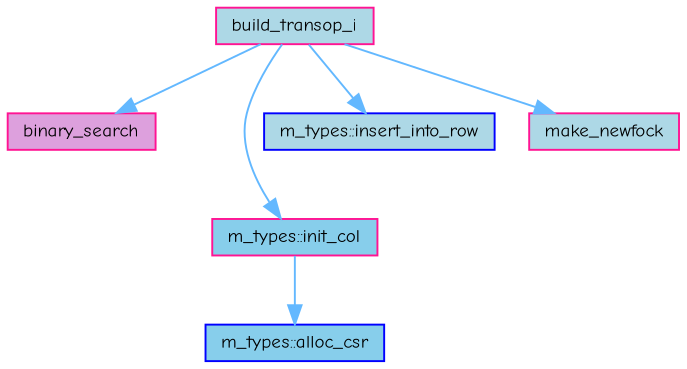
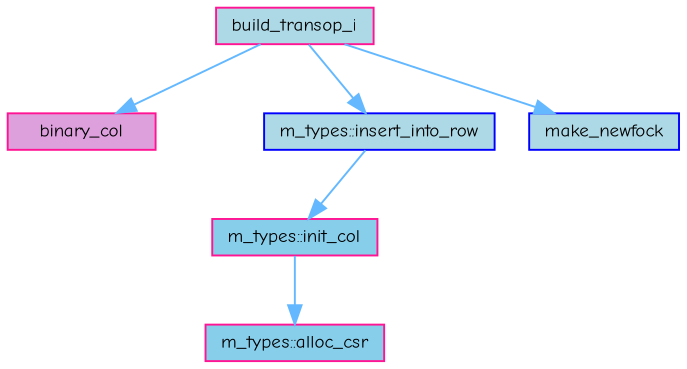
edge "build_transop_i" -> "m_types::init_col": now "m_types::insert_into_row" -> "m_types::init_col"
node "binary_search": label "binary_search" -> "binary_col"
node "make_newfock": color deeppink -> blue
node "m_types::alloc_csr": color blue -> deeppink
